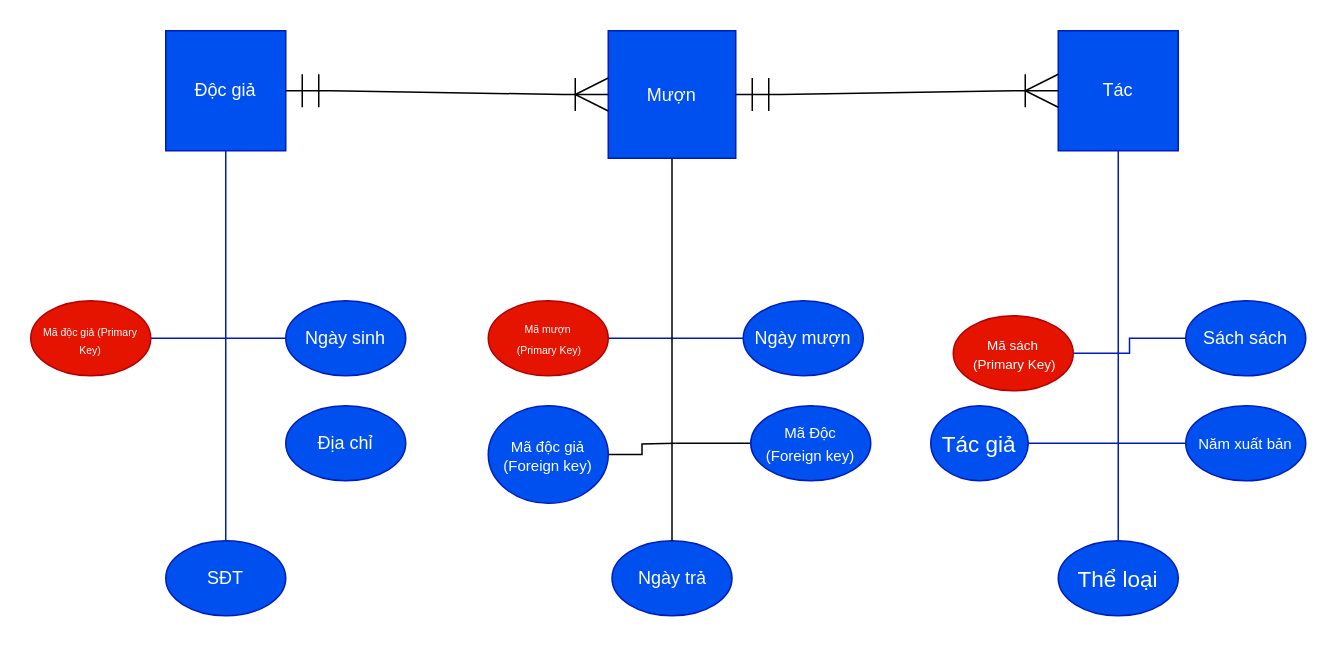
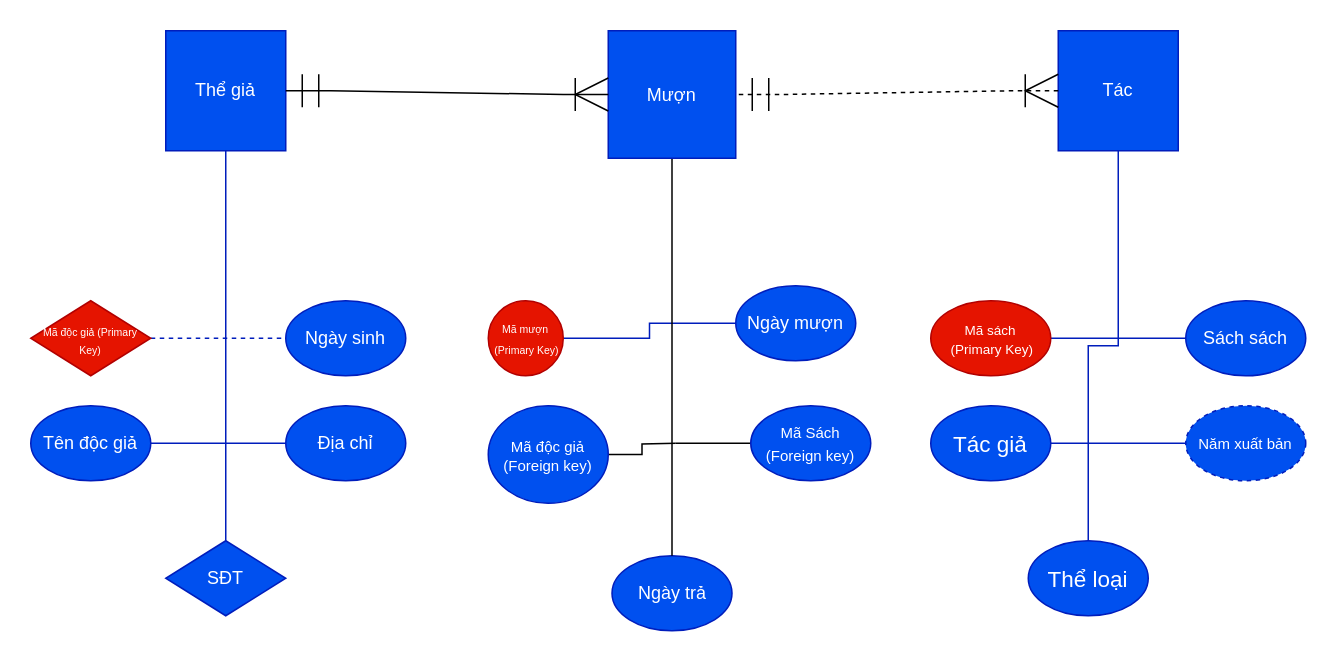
node "Độc giả": label "Độc giả" -> "Thể giả"
edge "Tác" -- "Mượn": style solid -> dashed
node "Mã độc giả (Primary Key)": shape ellipse -> diamond
edge "Mã độc giả (Primary Key)" -- "Ngày sinh": style solid -> dashed
node "Mã mượn (Primary Key)": size 120x75 -> 75x75
node "Ngày mượn": moved (803, 338) -> (796, 323)
node "Mã sách (Primary Key)": moved (1013, 353) -> (991, 338)
node "Tên độc giả": added
edge "Tên độc giả" -- "Địa chỉ": added
node "Mã Độc (Foreign key)": label "Mã Độc (Foreign key)" -> "Mã Sách (Foreign key)"
node "Tác giả": size 98x75 -> 120x75
node "Năm xuất bản": style solid -> dashed
node "SĐT": shape ellipse -> diamond
node "Ngày trả": moved (672, 578) -> (672, 593)
node "Thể loại": moved (1118, 578) -> (1088, 578)
